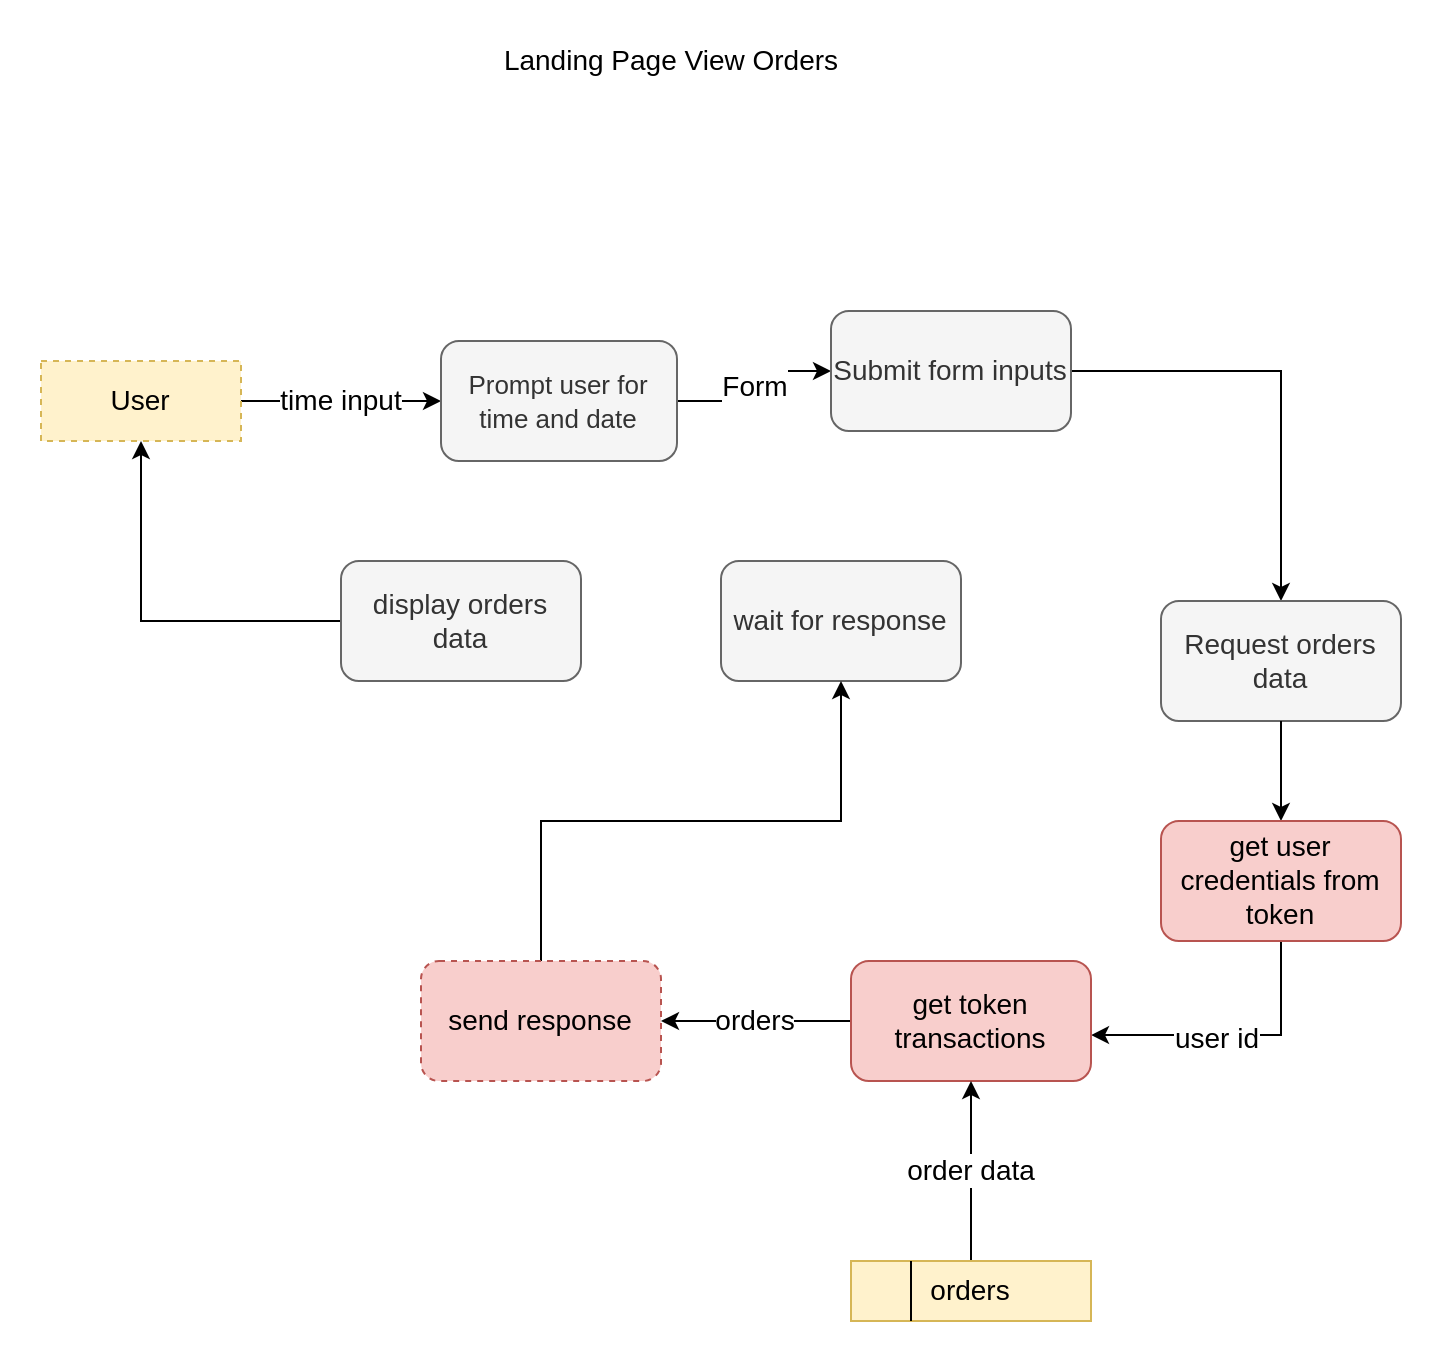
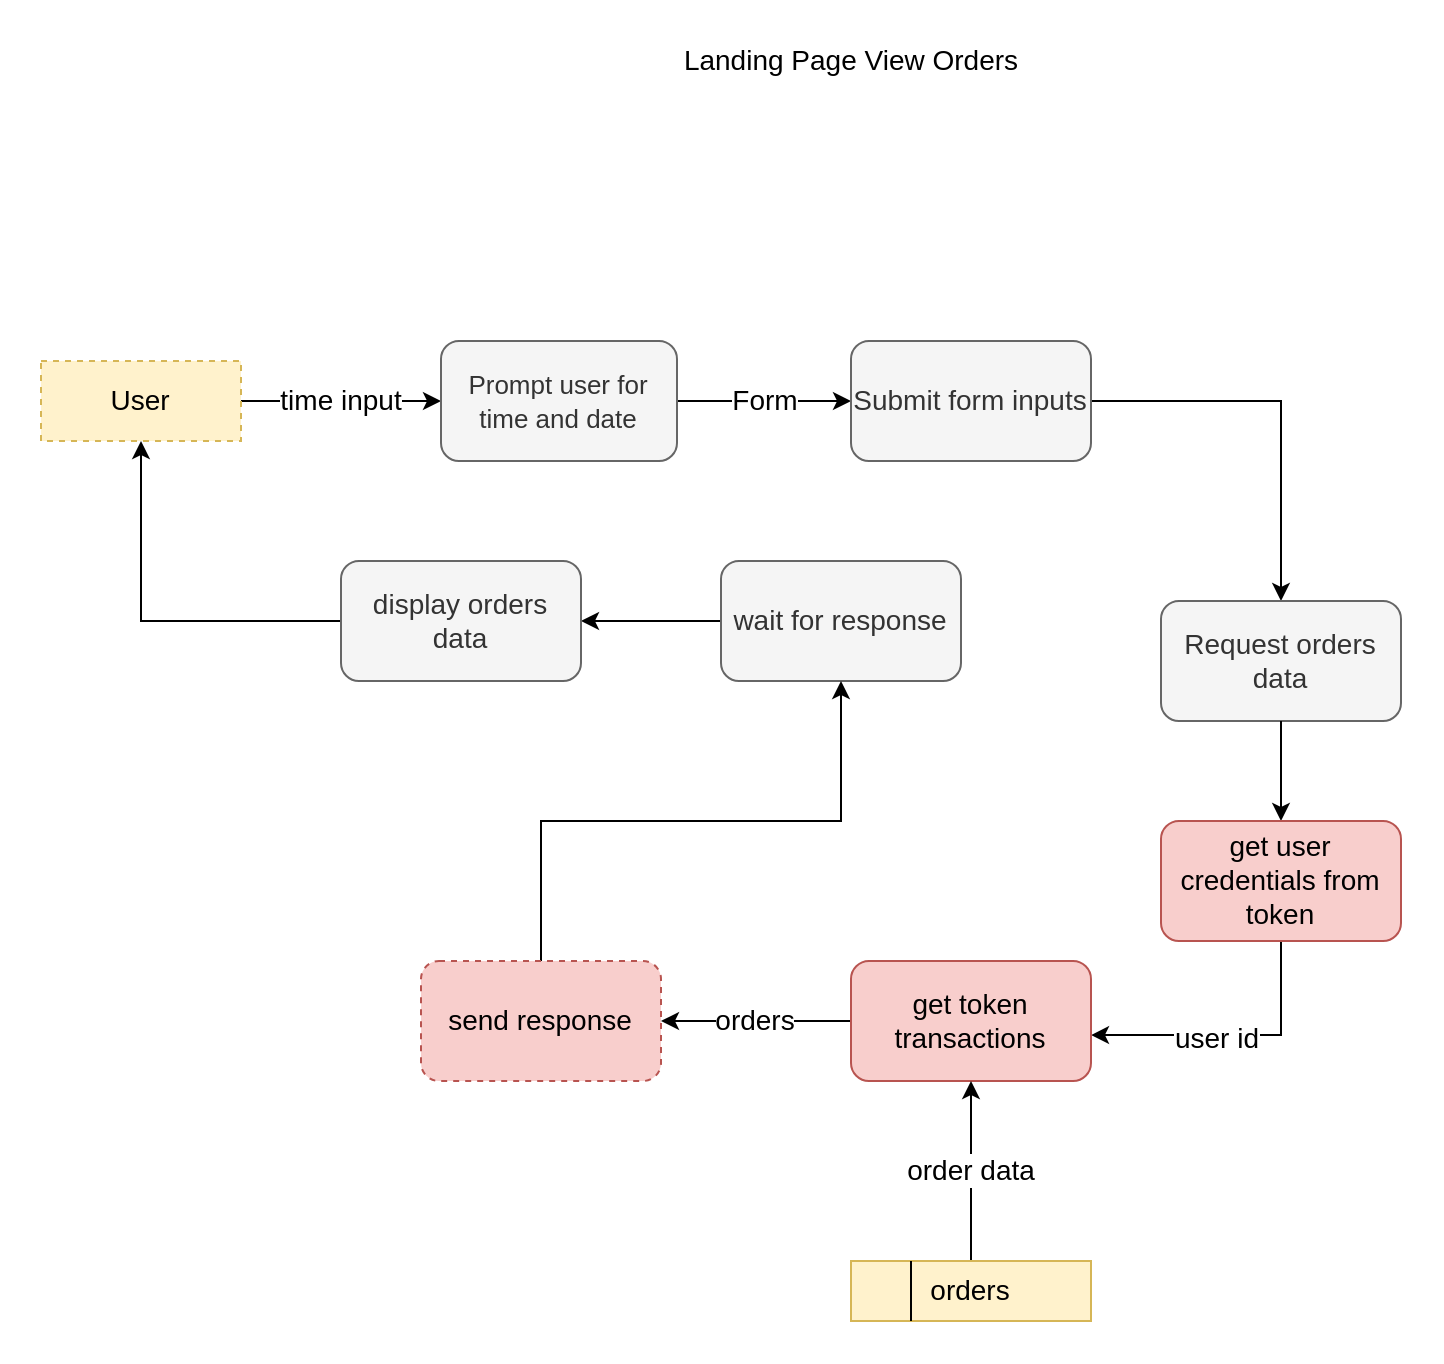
node "Landing Page View Orders": moved (672, 61) -> (852, 61)
node "Submit form inputs": moved (951, 371) -> (971, 401)
edge "wait for response" -> "display orders data": added
